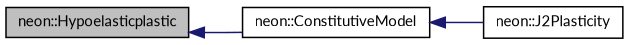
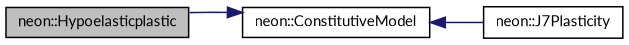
node "neon::J2Plasticity": label "neon::J2Plasticity" -> "neon::J7Plasticity"
edge "neon::ConstitutiveModel" -> "neon::Hypoelasticplastic": reversed
